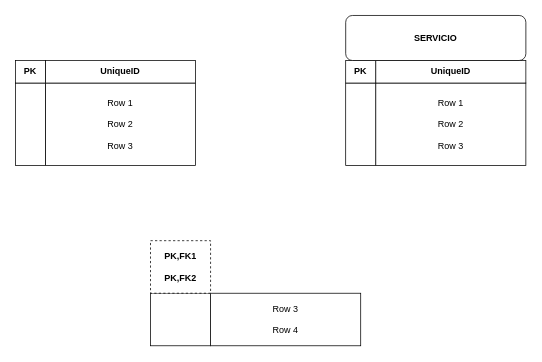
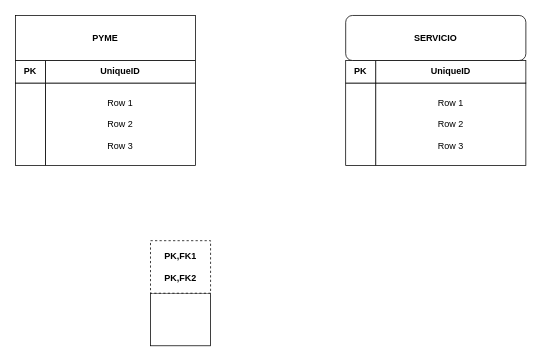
node "PYME": added
node "Row 3 Row 4": removed
